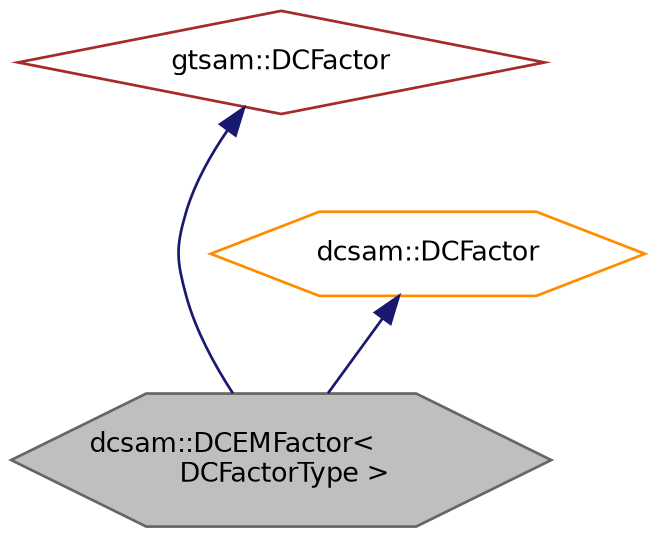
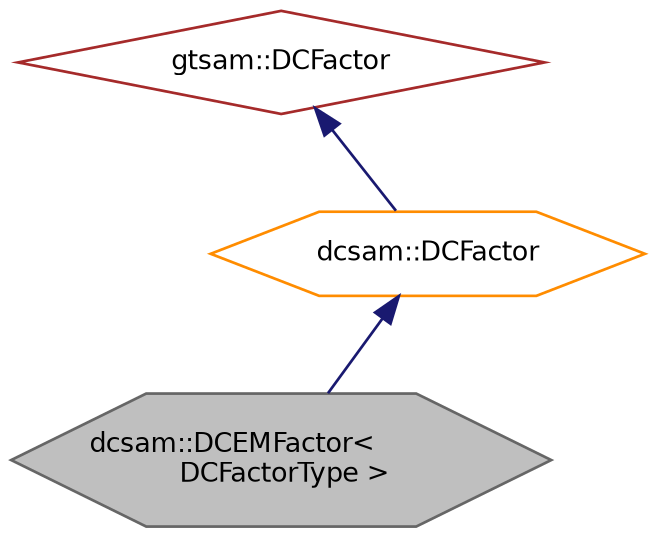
edge "dcsam::DCEMFactor< DCFactorType >" -> "gtsam::DCFactor": now "dcsam::DCFactor" -> "gtsam::DCFactor"
